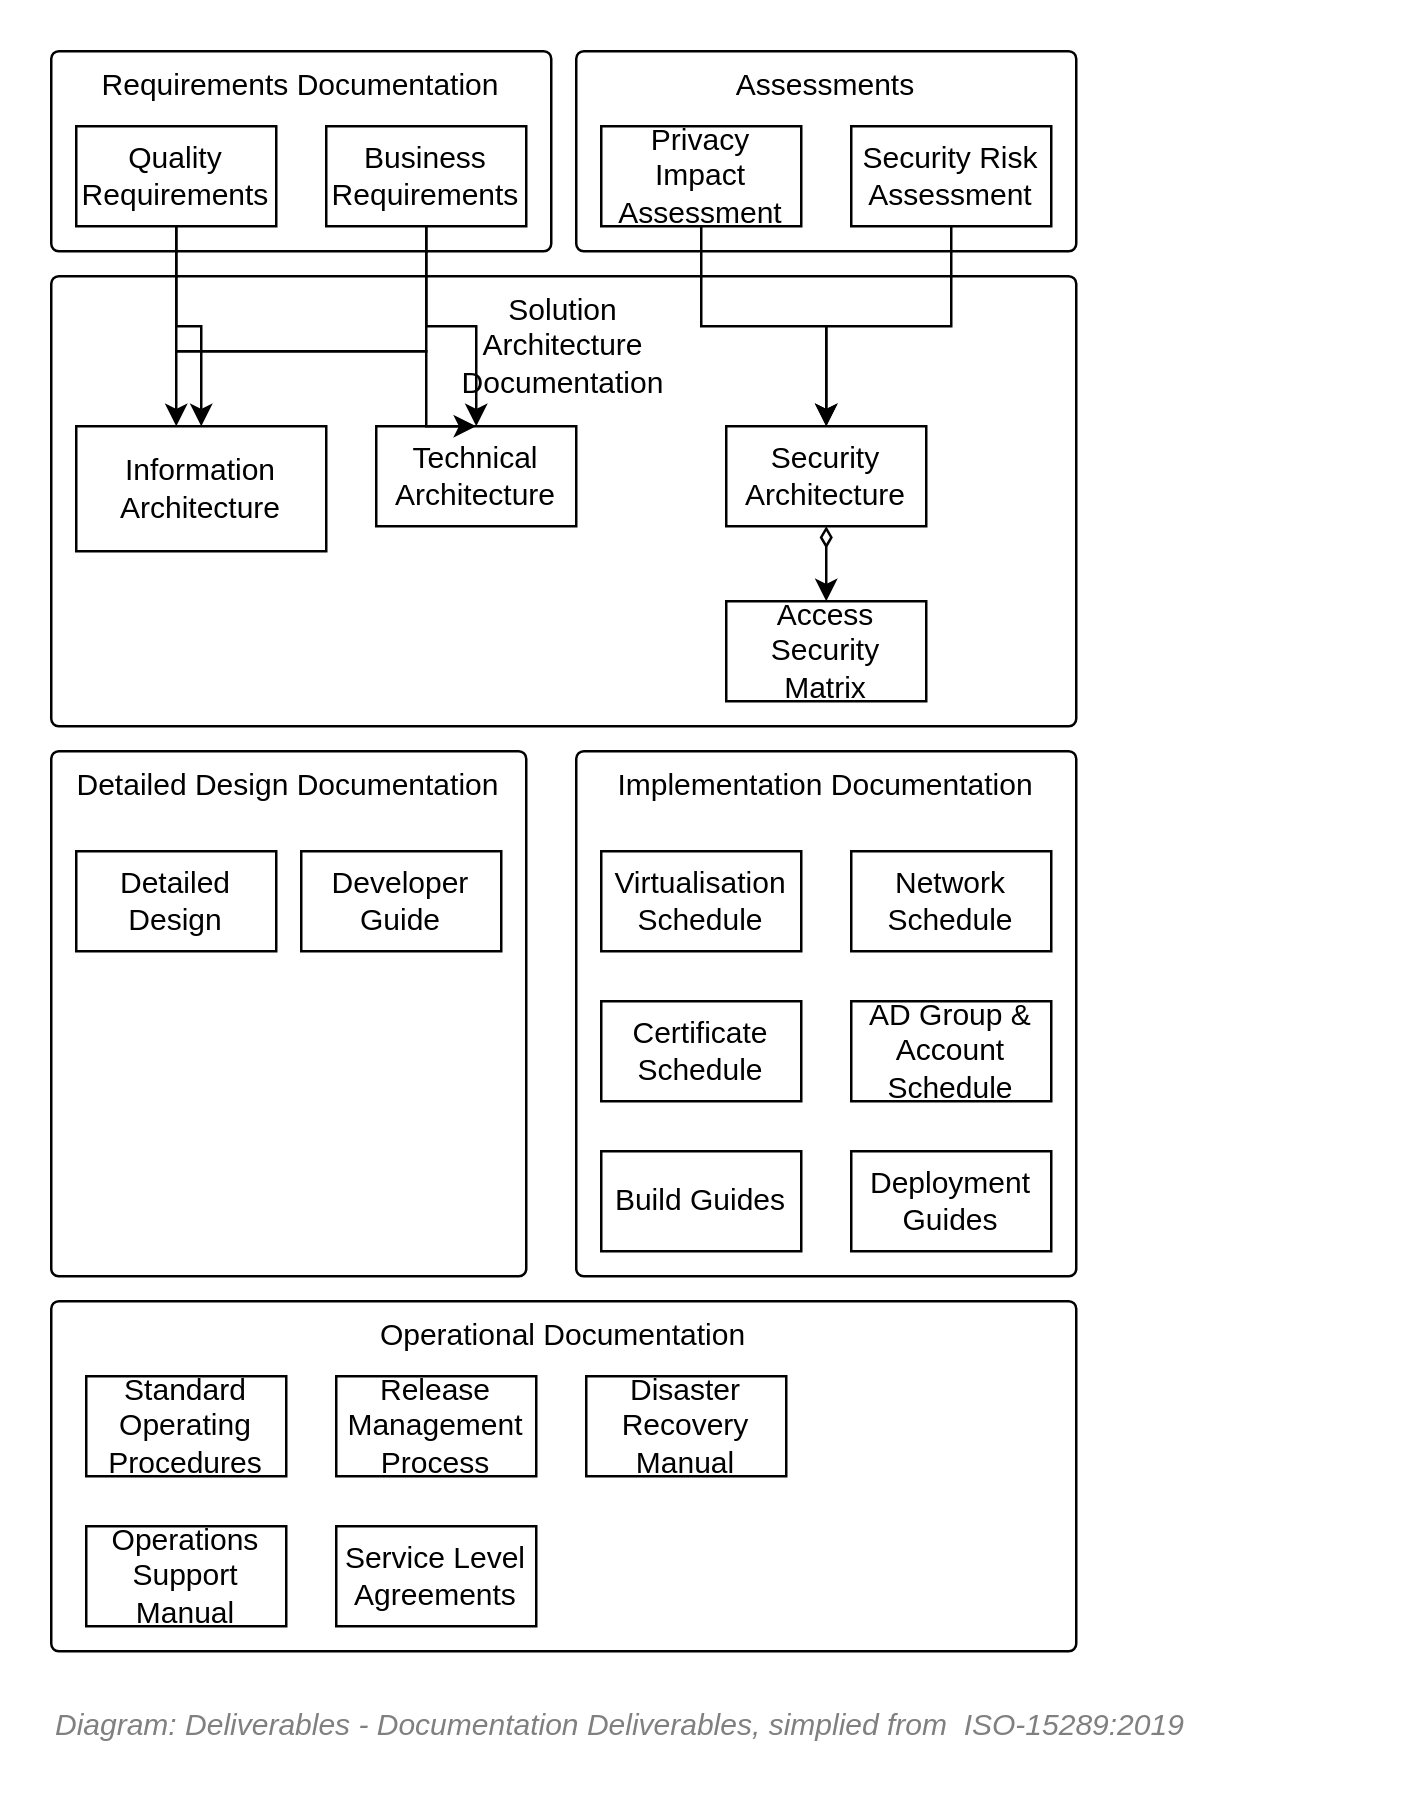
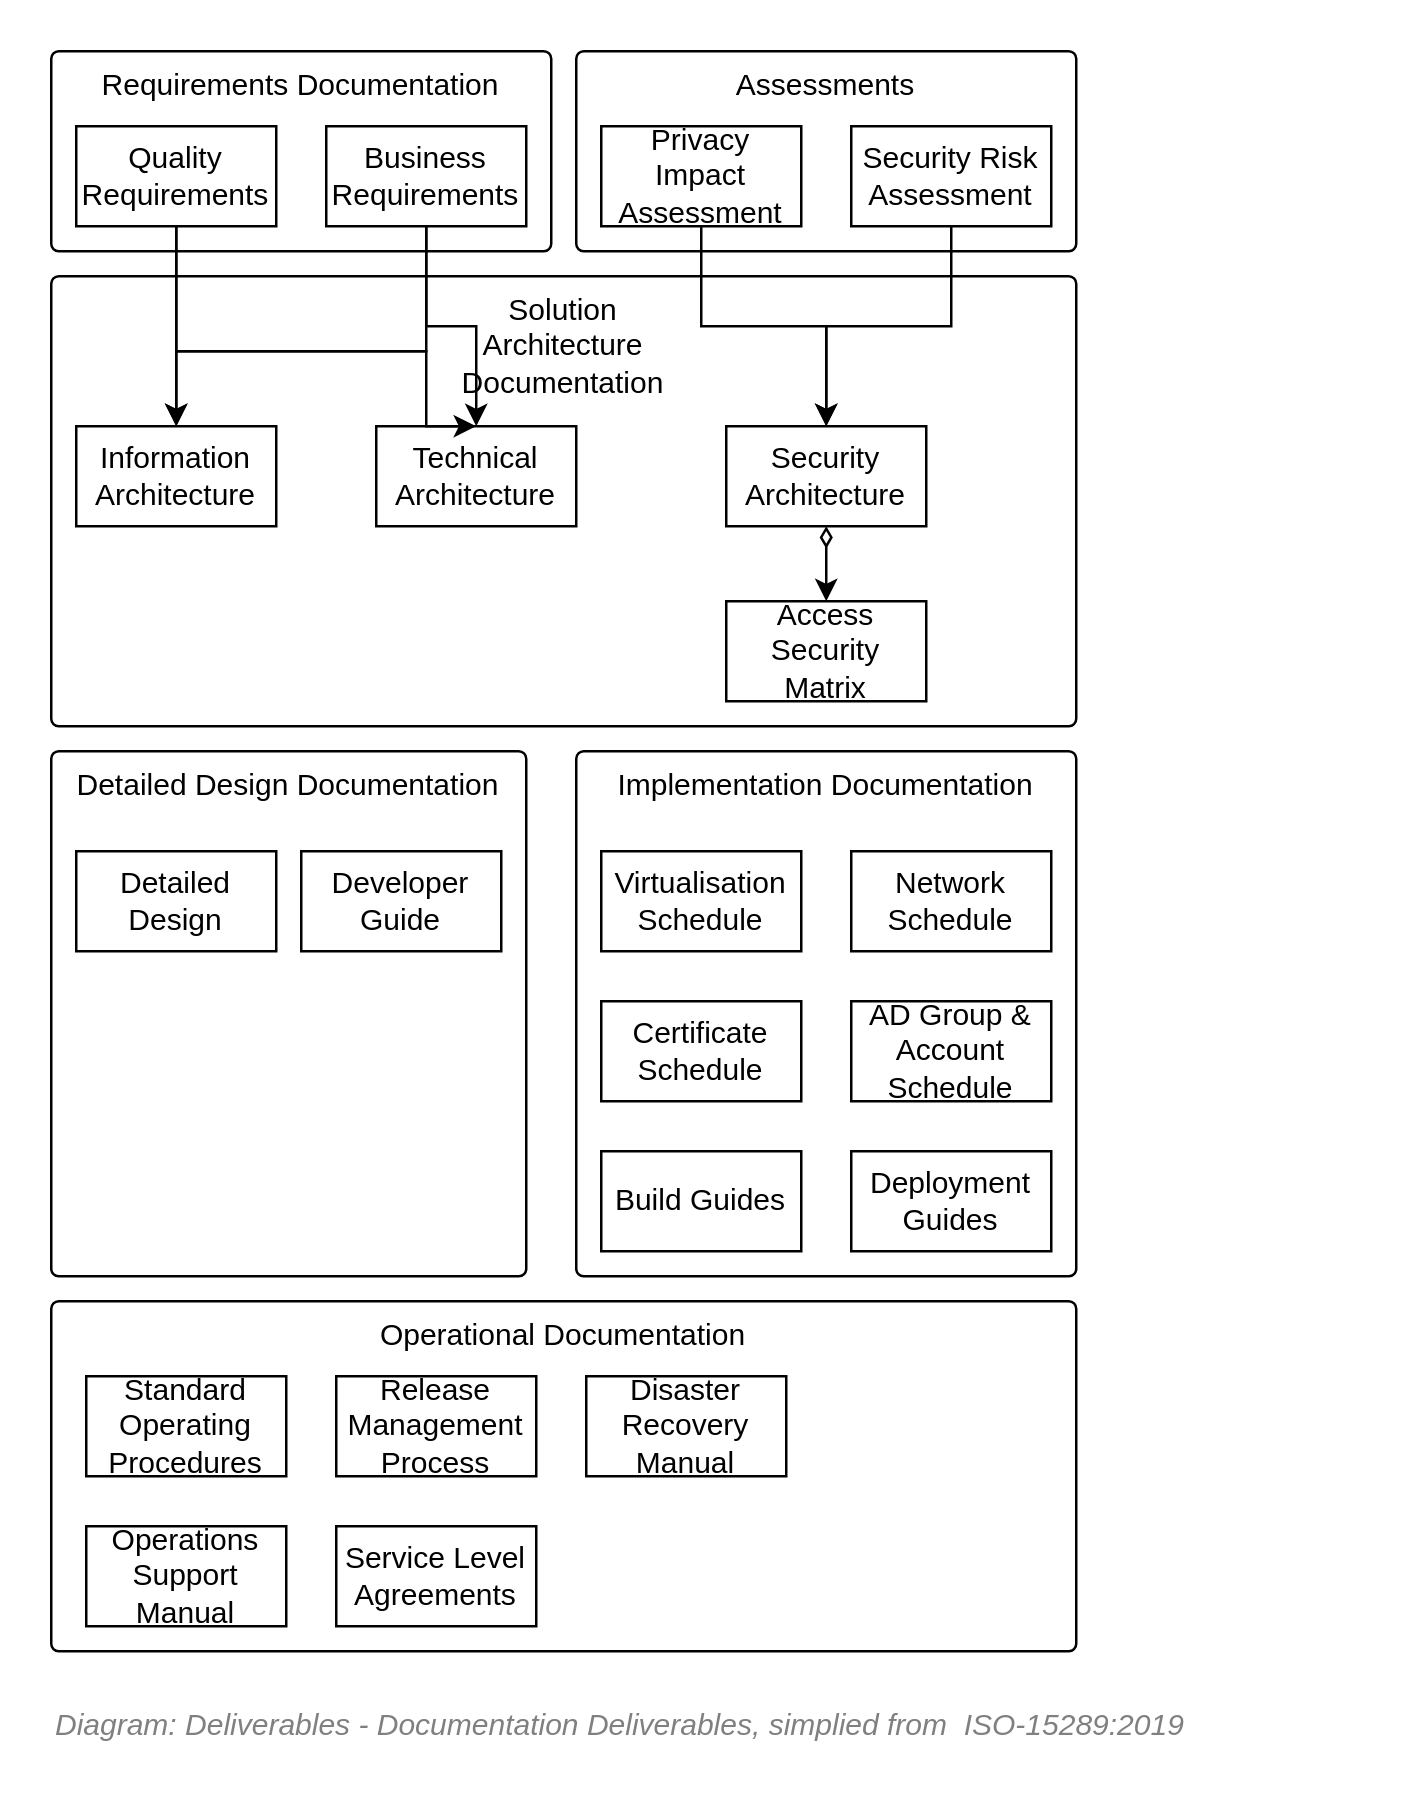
node "Information Architecture": size 250x125 -> 200x100
